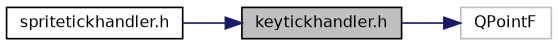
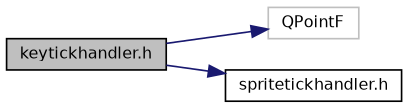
edge "spritetickhandler.h" -> "keytickhandler.h": reversed
